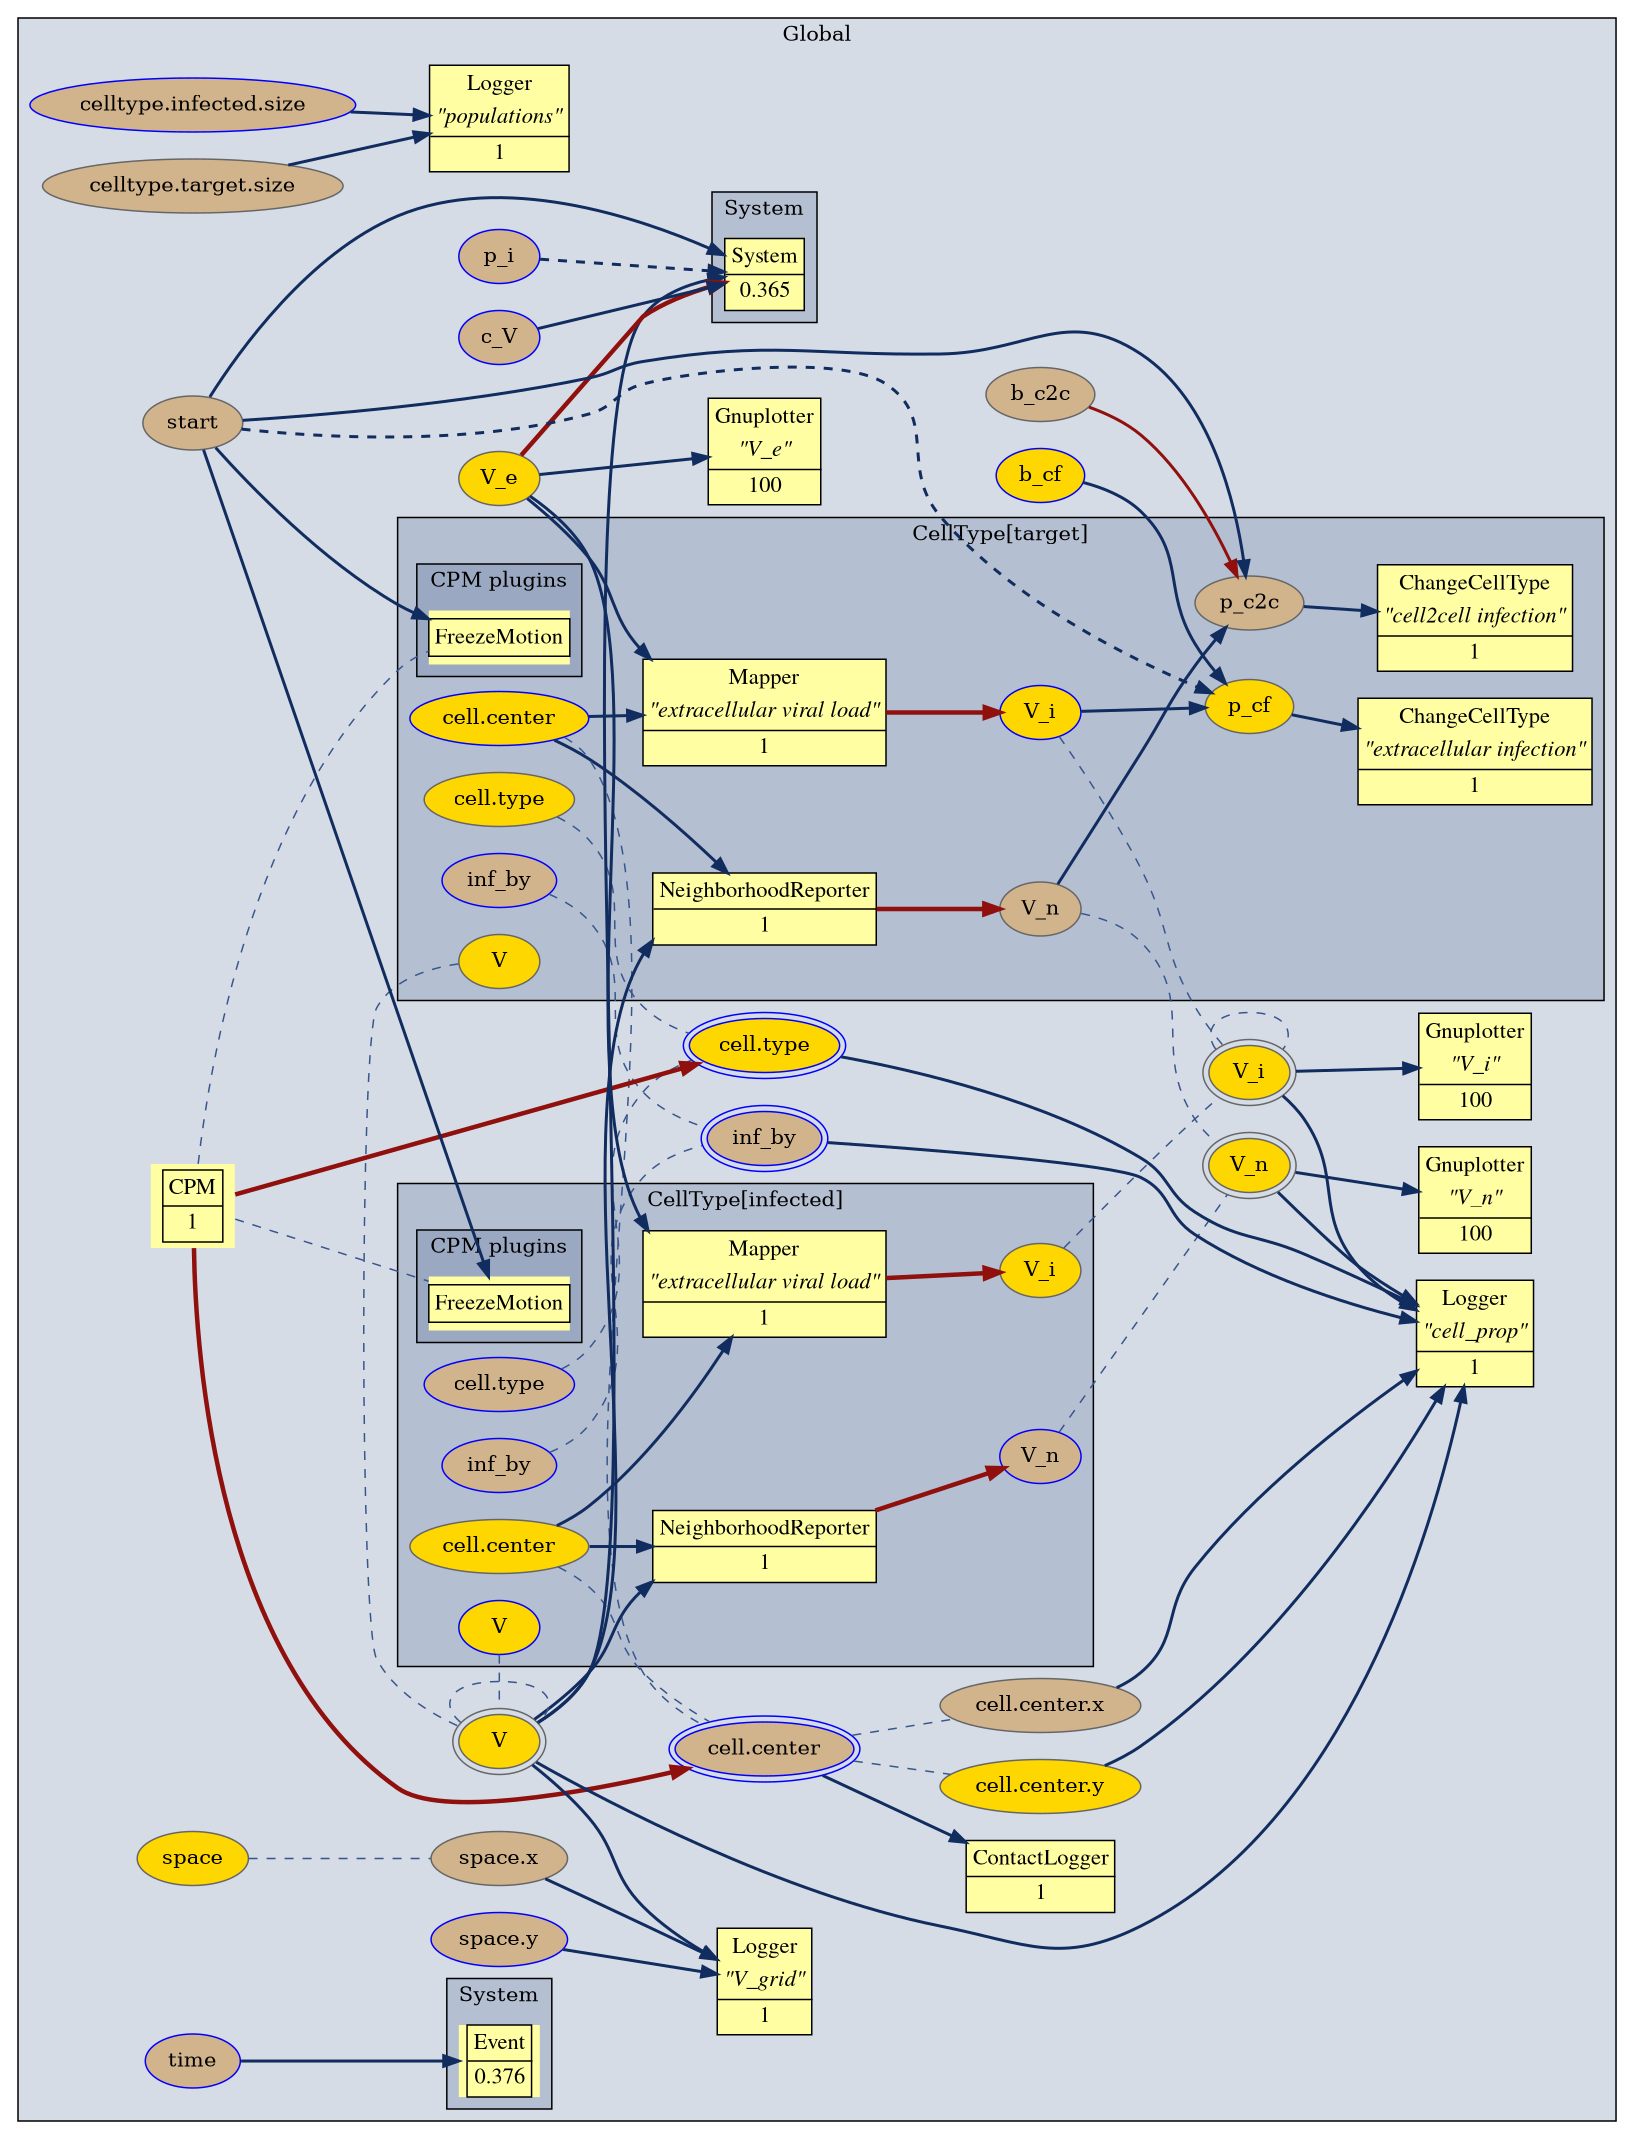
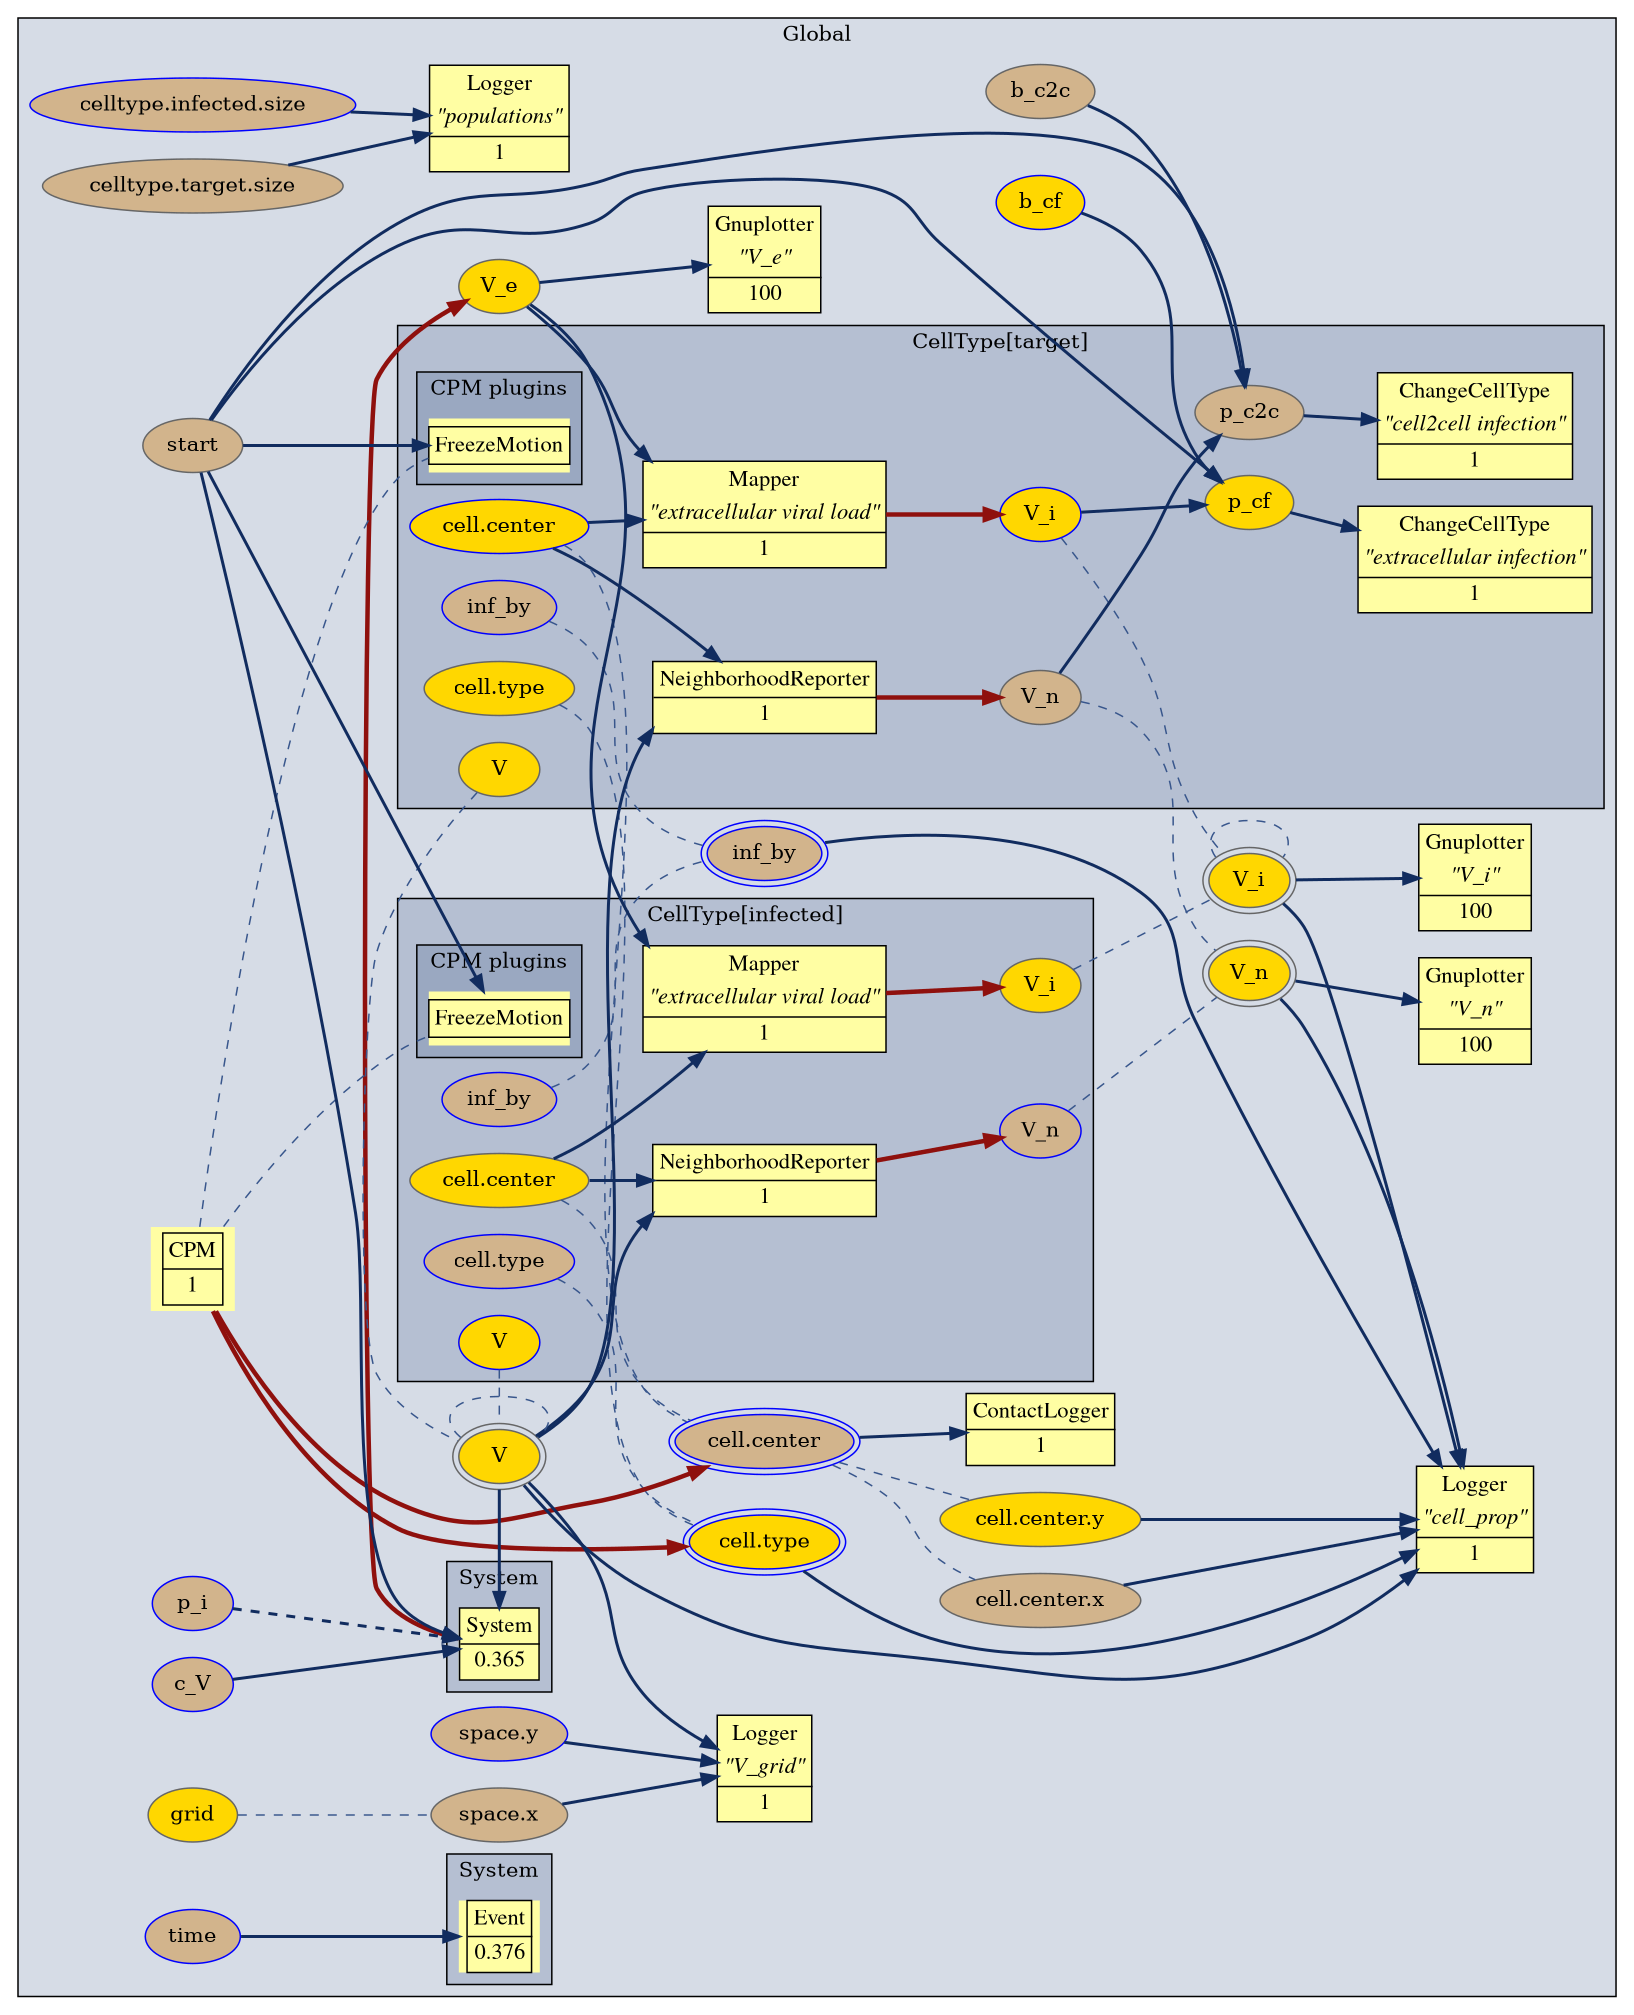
edge "V_e" -> "System": reversed
edge "start" -> "p_cf": style dashed -> solid
edge "b_c2c" -> "p_c2c": color #8f100d -> #112c5f
node "space": label "space" -> "grid"
